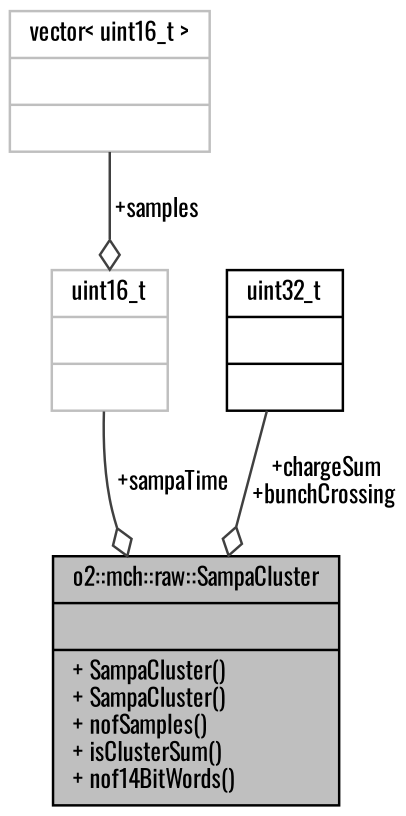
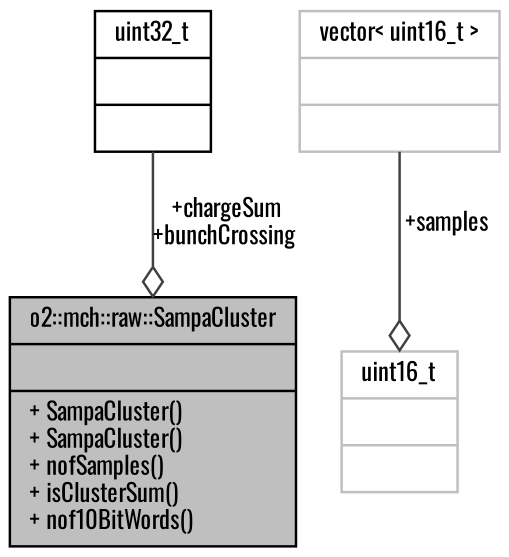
edge "uint16_t" -> "o2::mch::raw::SampaCluster": removed, label "+sampaTime"
node "o2::mch::raw::SampaCluster": text "+ nof14BitWords()" -> "+ nof10BitWords()"
